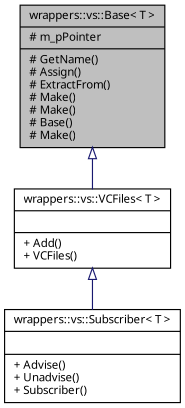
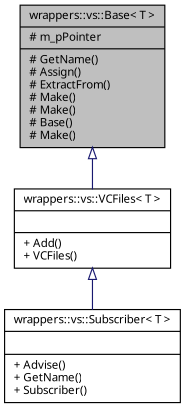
node "wrappers::vs::Subscriber< T >": text "+ Unadvise()" -> "+ GetName()"
